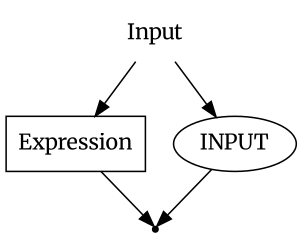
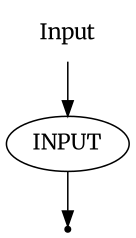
node "Expression": removed
